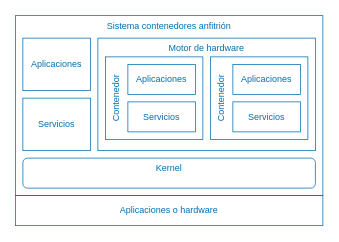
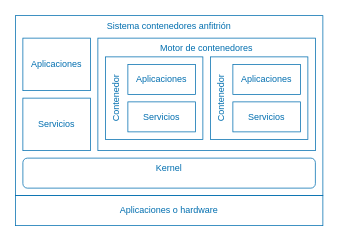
node "Motor de hardware": label "Motor de hardware" -> "Motor de contenedores"
